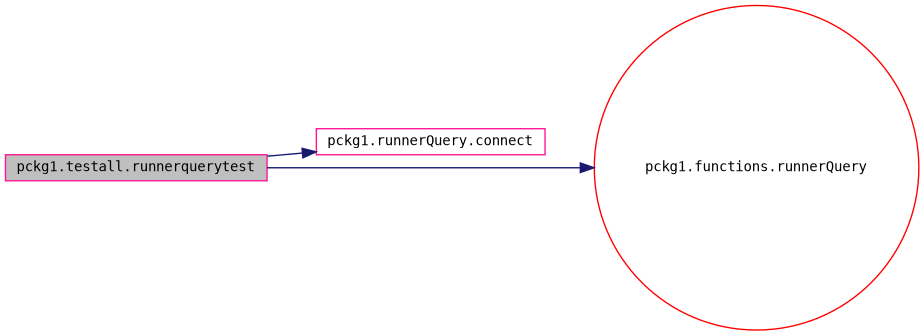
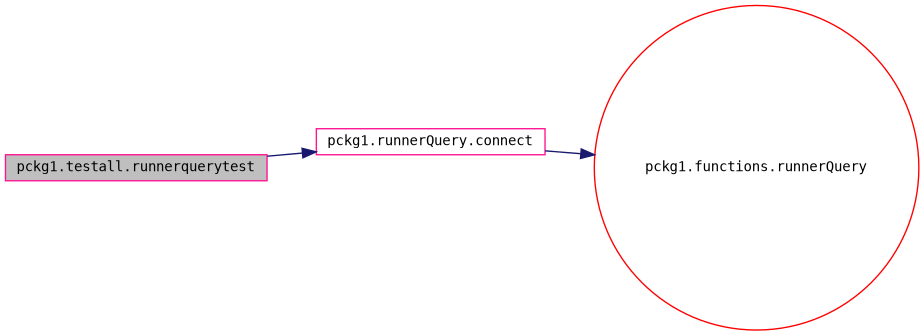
edge "pckg1.testall.runnerquerytest" -> "pckg1.functions.runnerQuery": now "pckg1.runnerQuery.connect" -> "pckg1.functions.runnerQuery"
